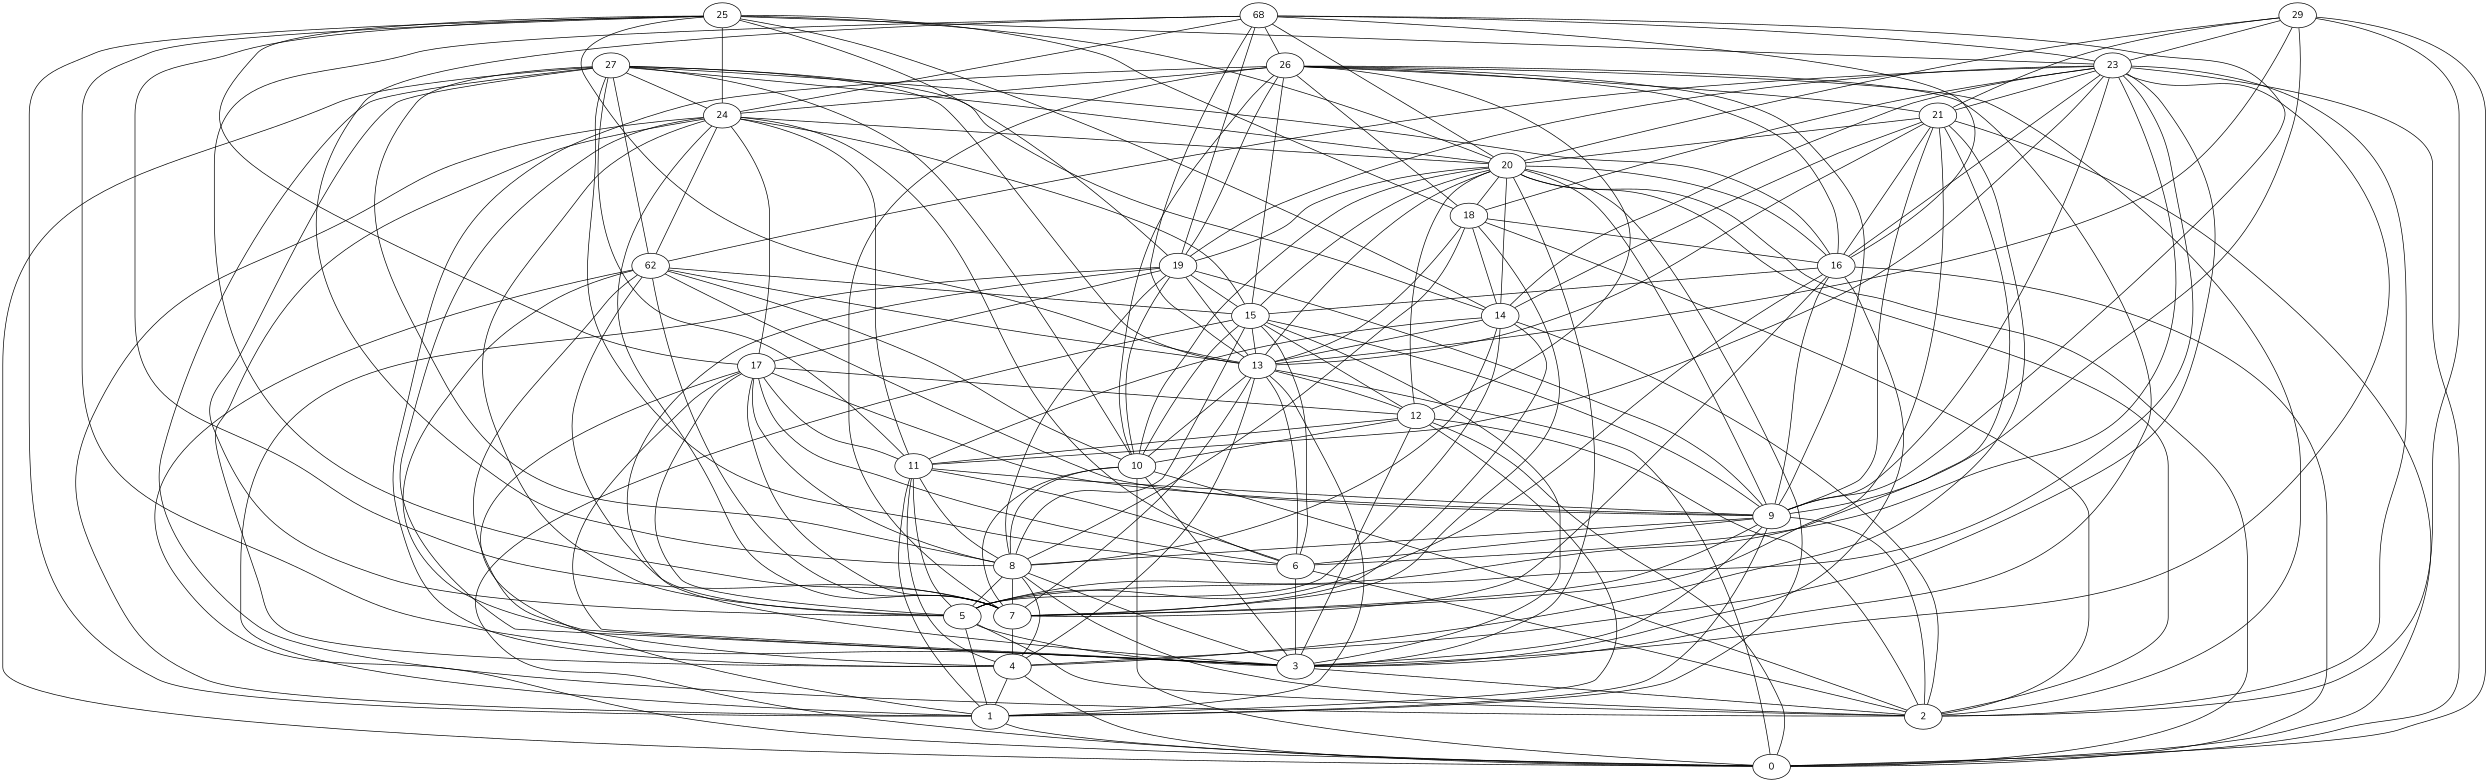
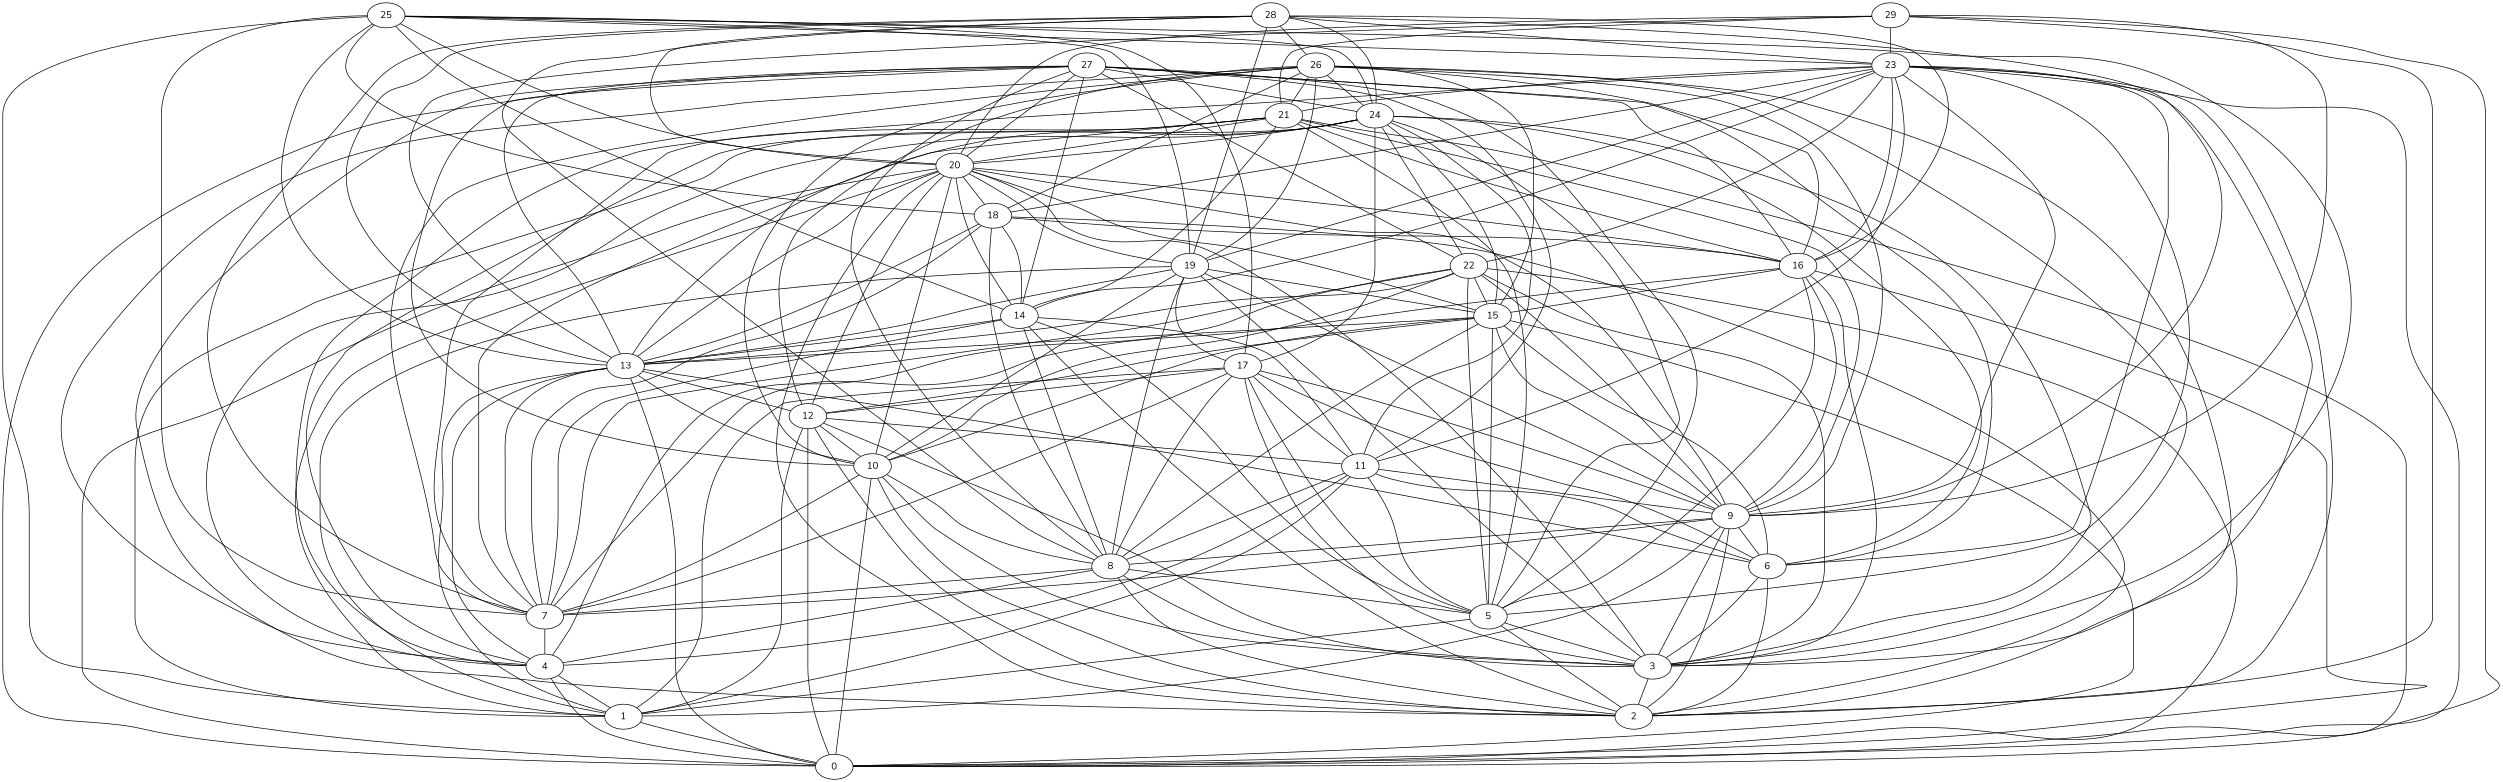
node "68": label "68" -> "28"
node "62": label "62" -> "22"
edge "15" -- "3": now "15" -- "5"
